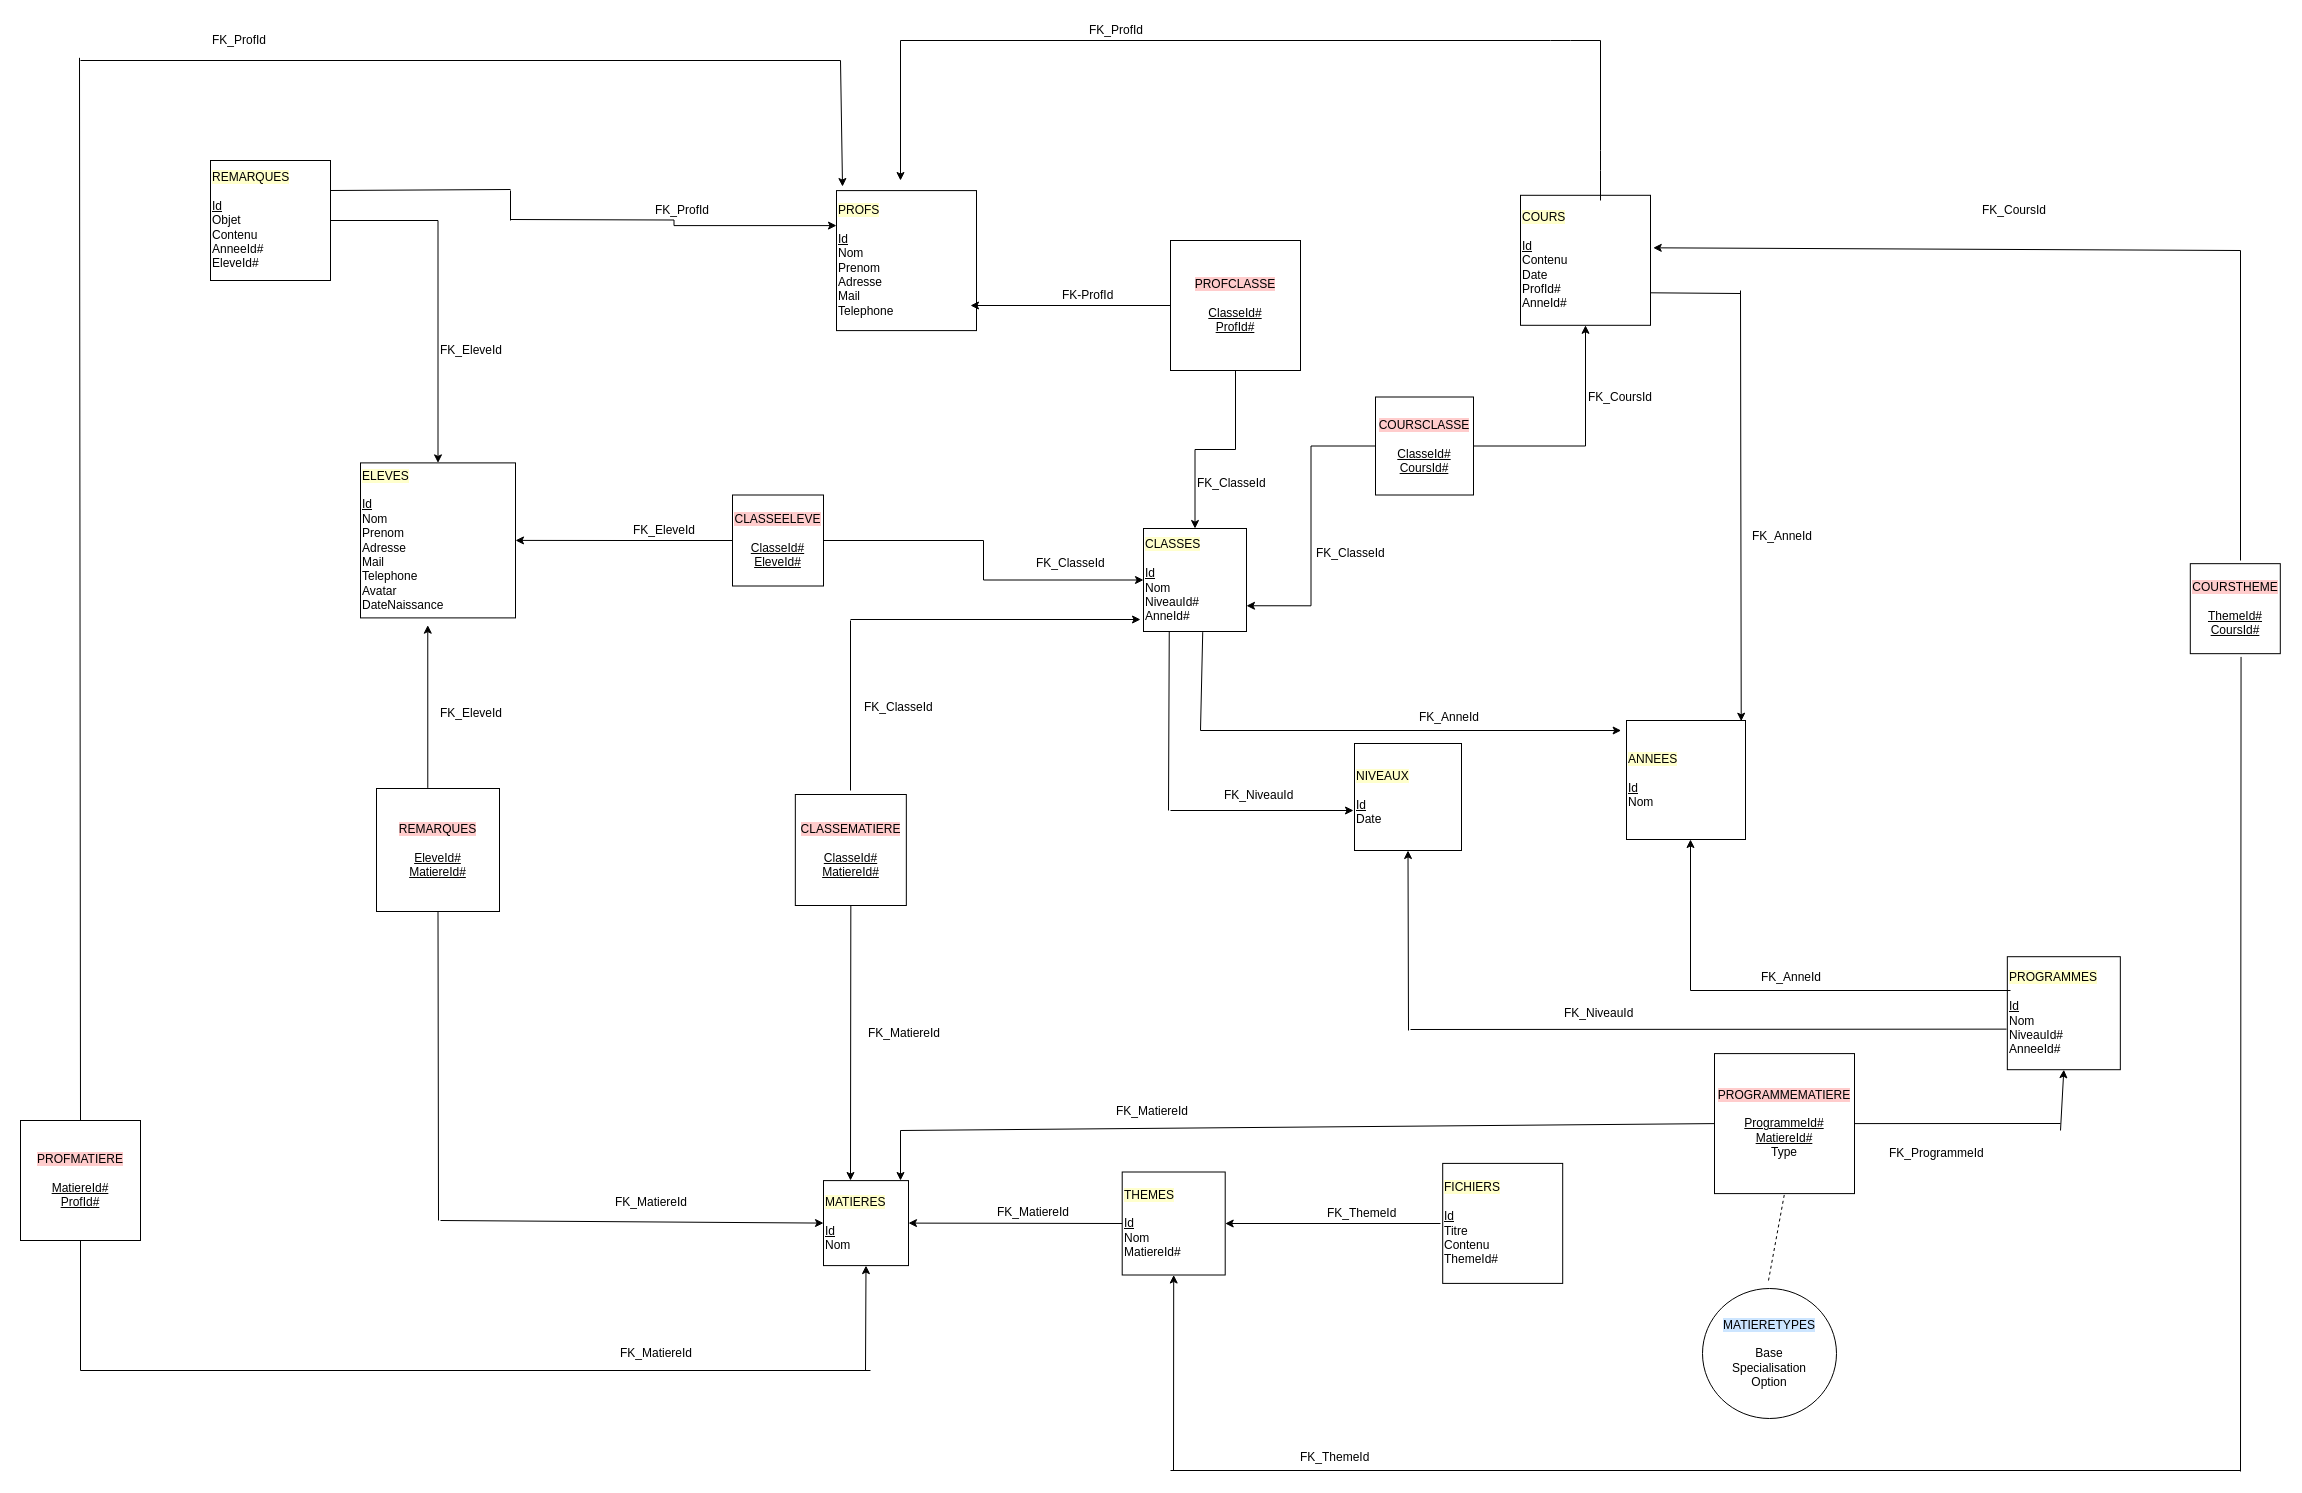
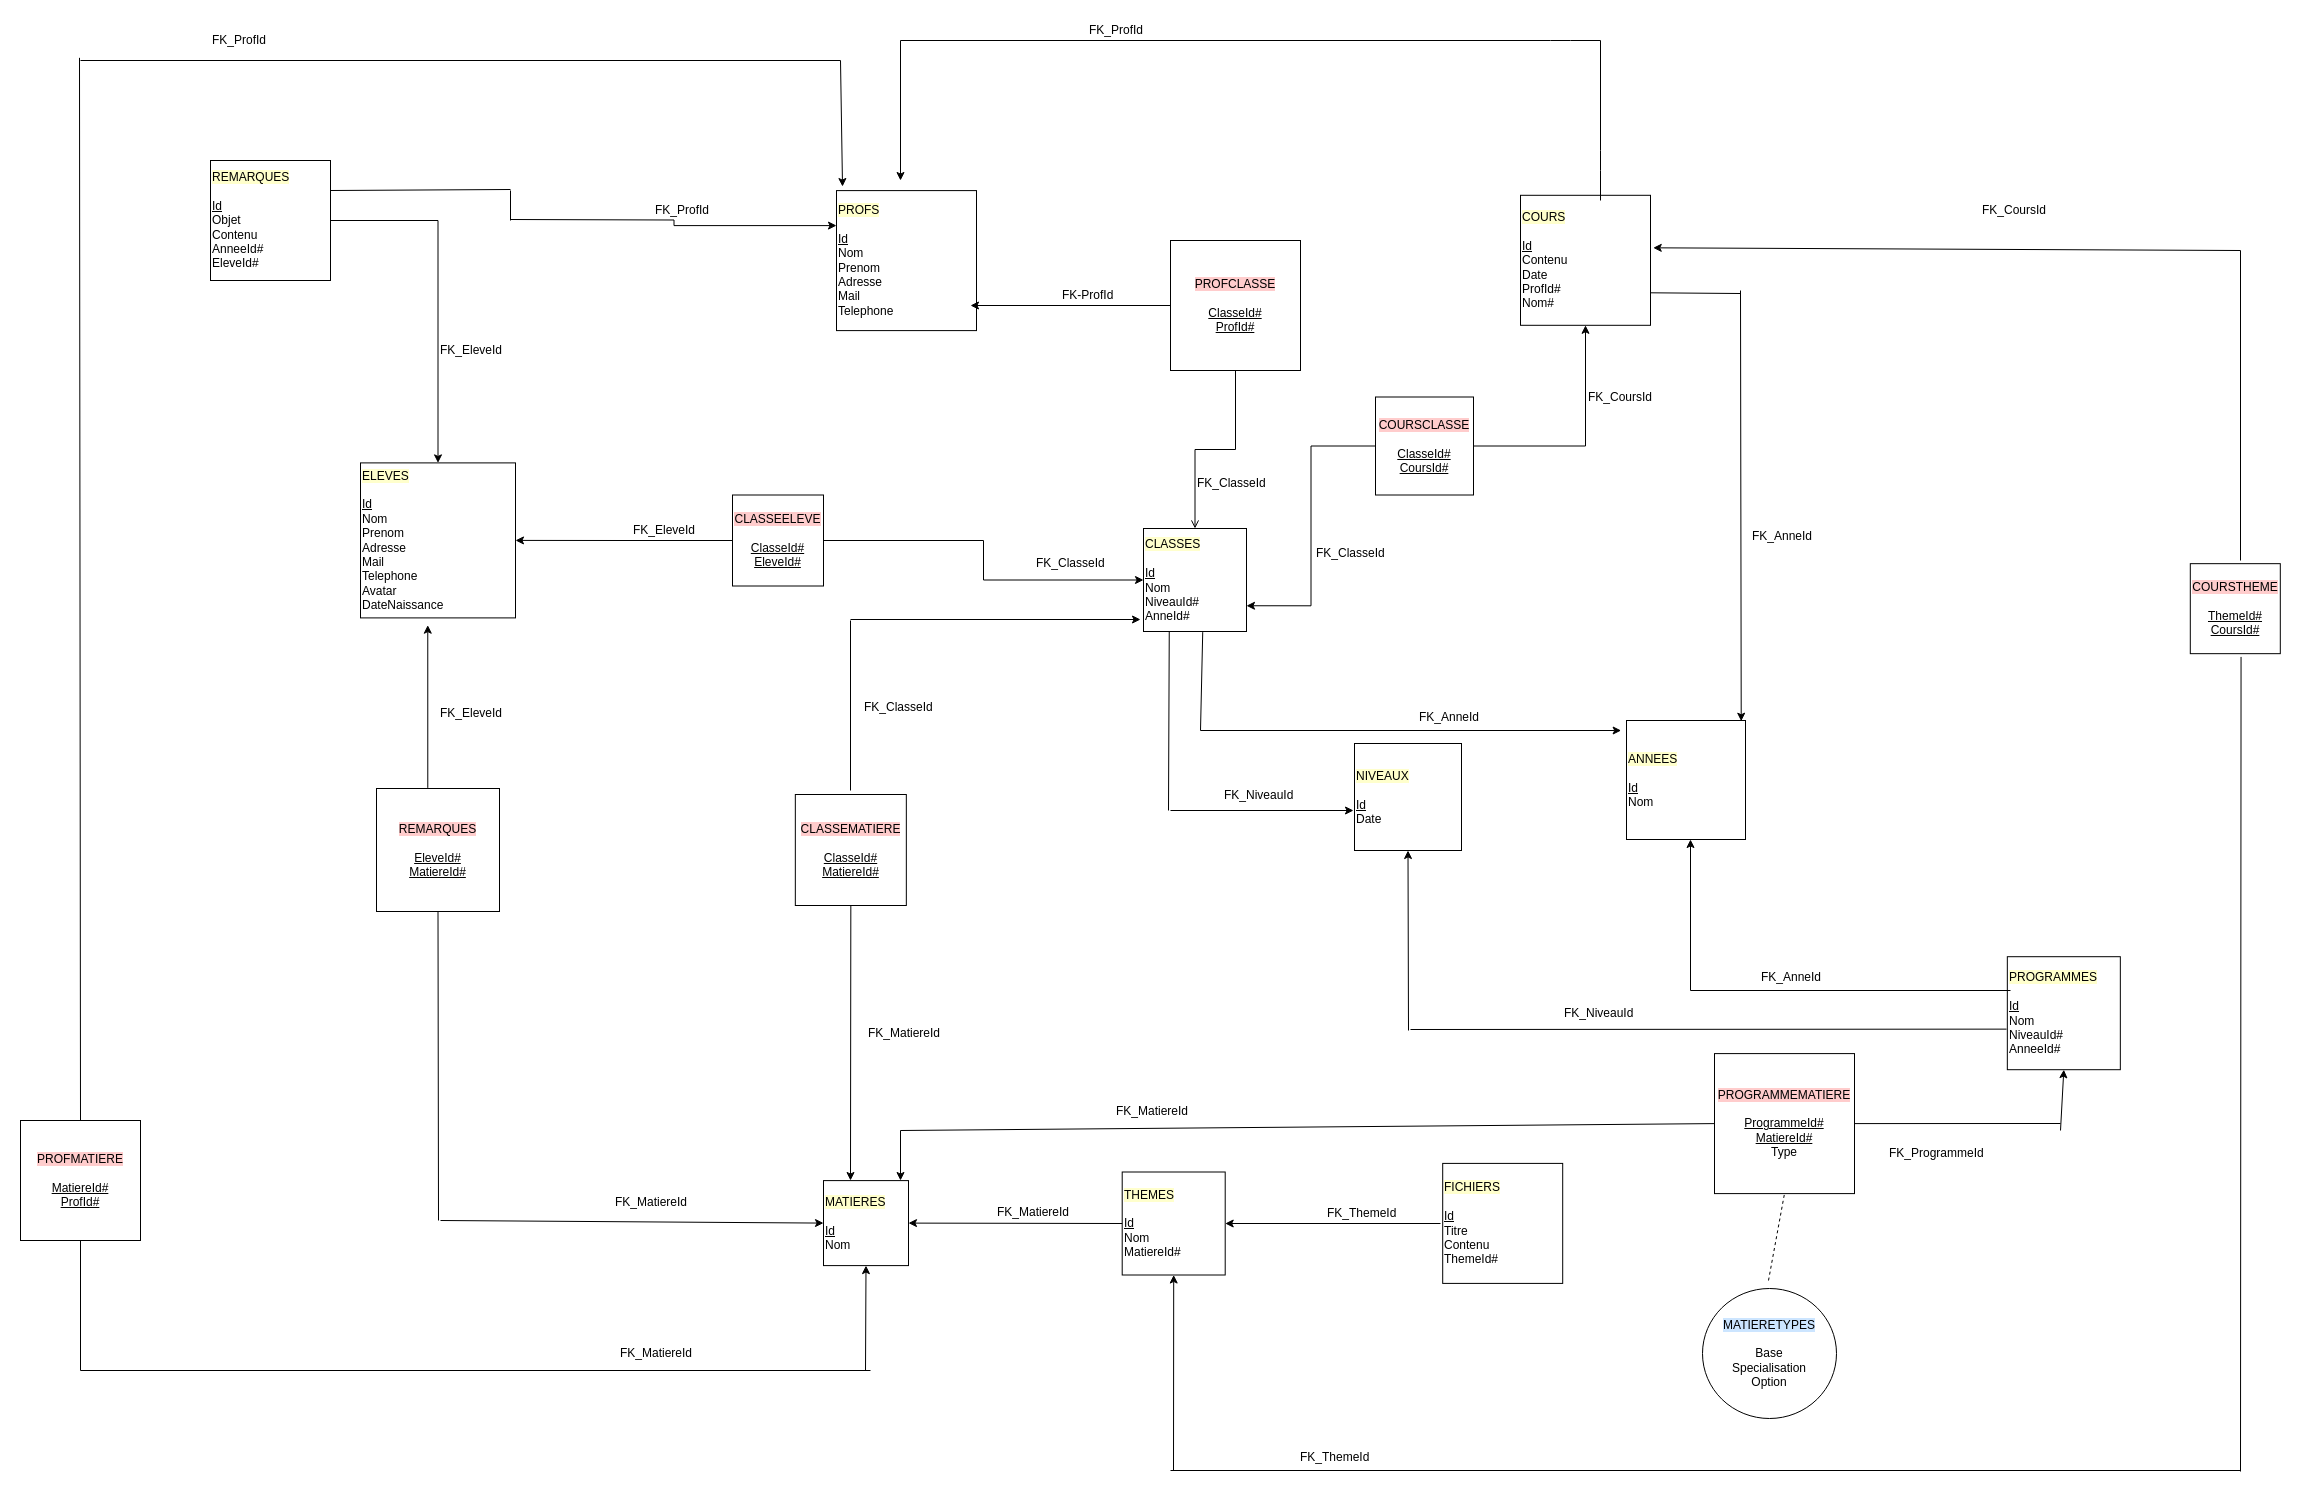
node "COURS Id Contenu Date ProfId# AnneId#": label "COURS Id Contenu Date ProfId# AnneId#" -> "COURS Id Contenu Date ProfId# Nom#"
edge "PROFCLASSE ClasseId# ProfId#" -> "CLASSES Id Nom NiveauId# AnneId#": arrowhead classic -> open
